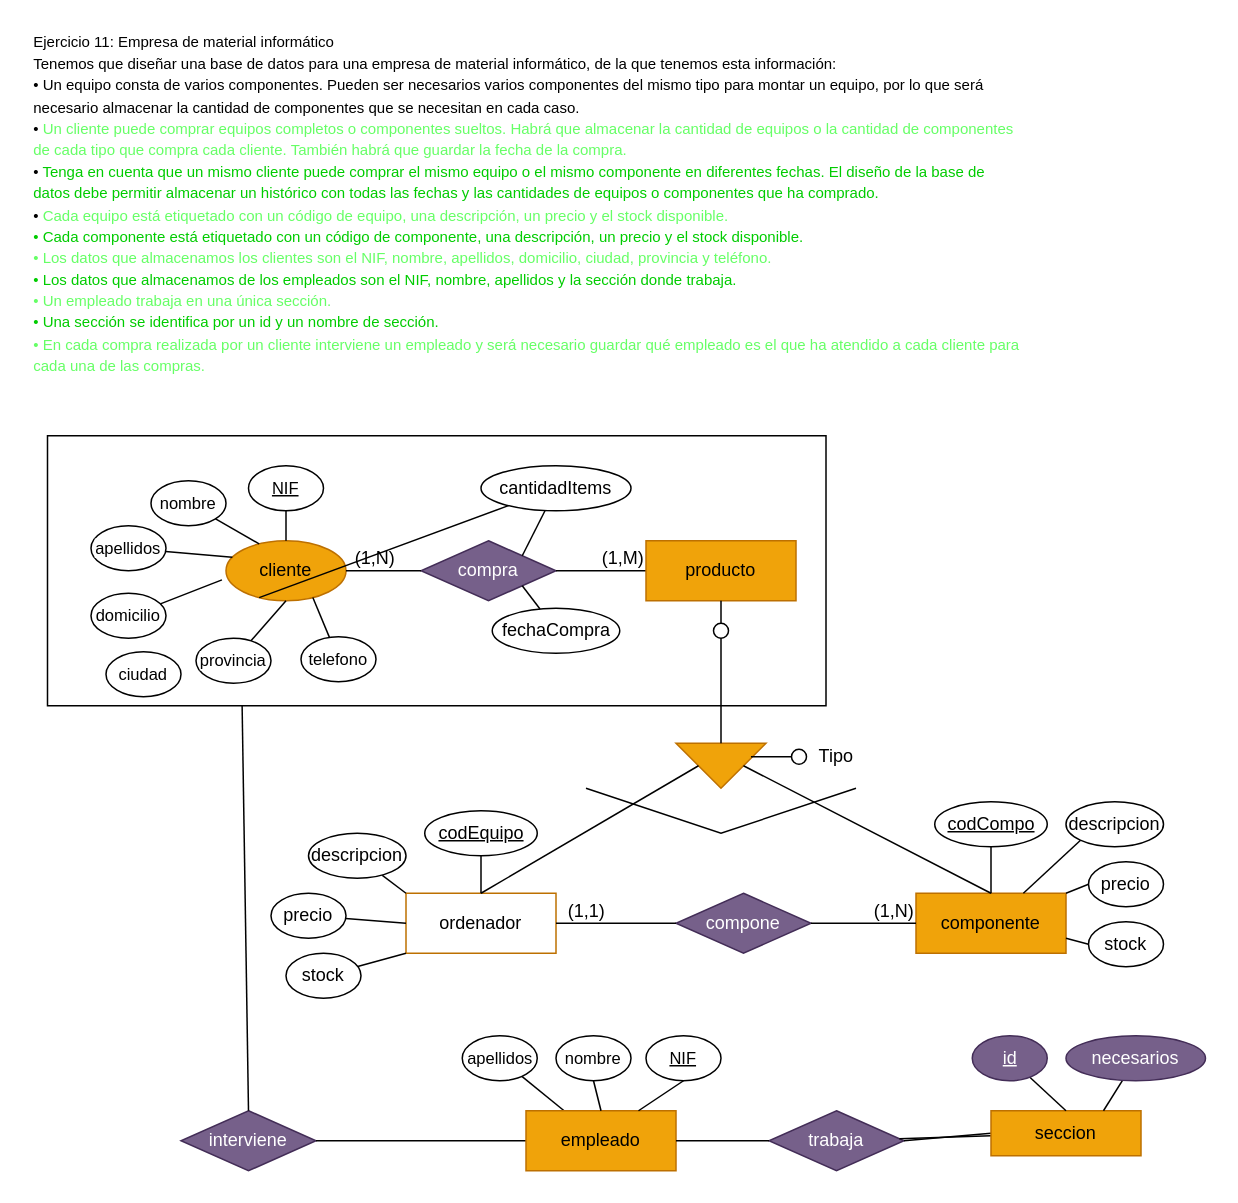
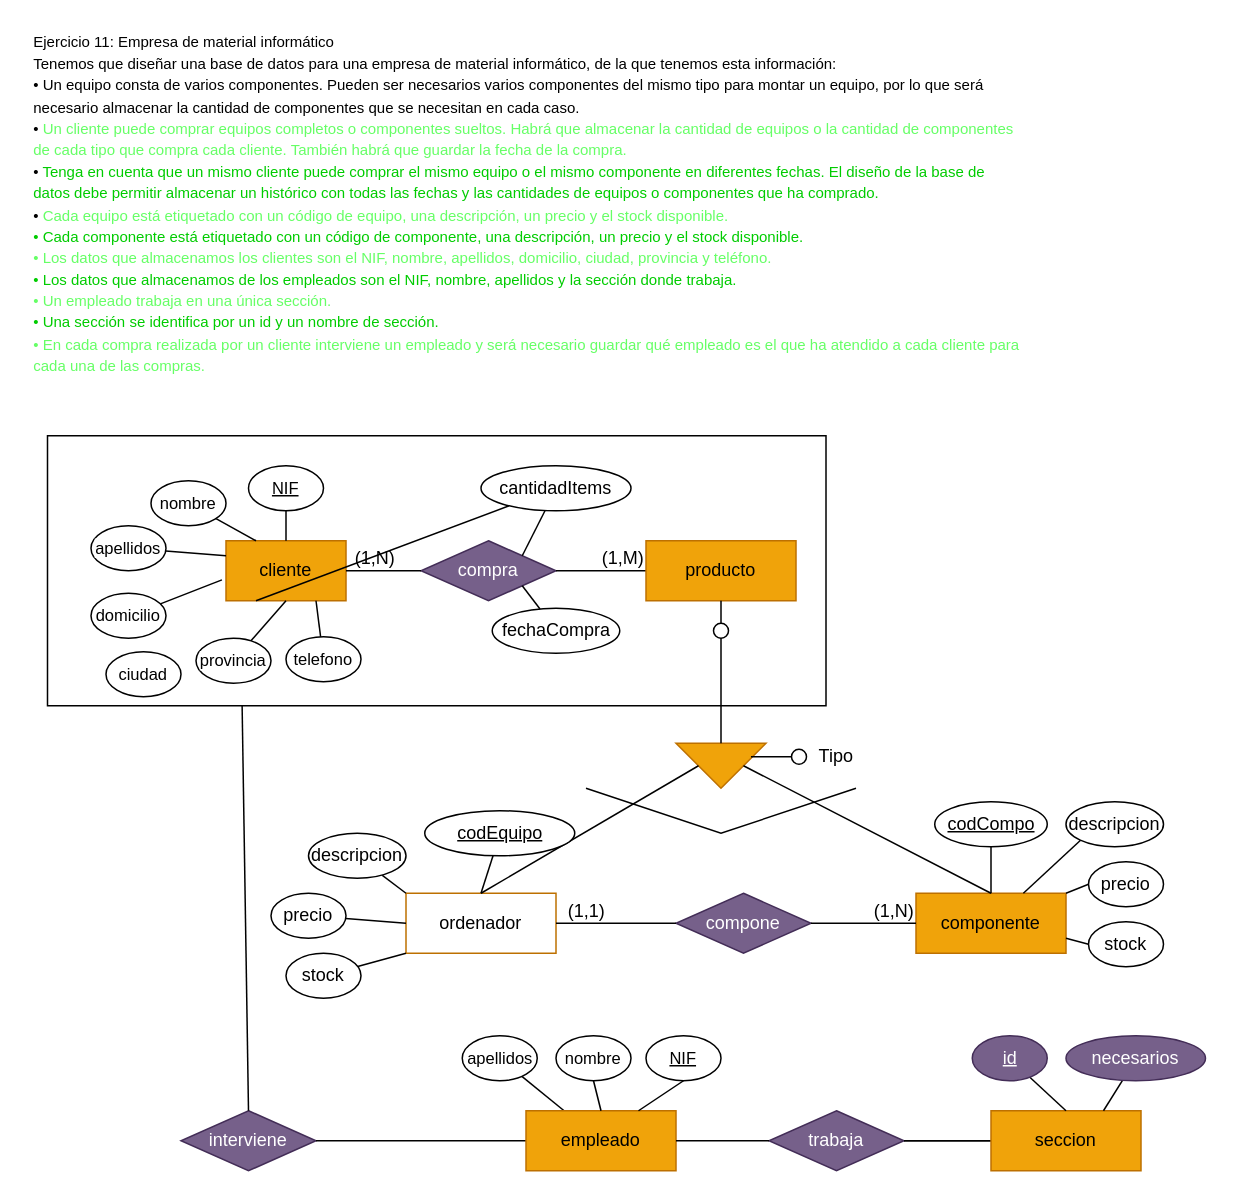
node "cliente": shape ellipse -> rectangle
node "telefono": moved (338, 659) -> (323, 659)
node "codEquipo": size 113x45 -> 150x45
node "seccion": size 150x45 -> 150x60
